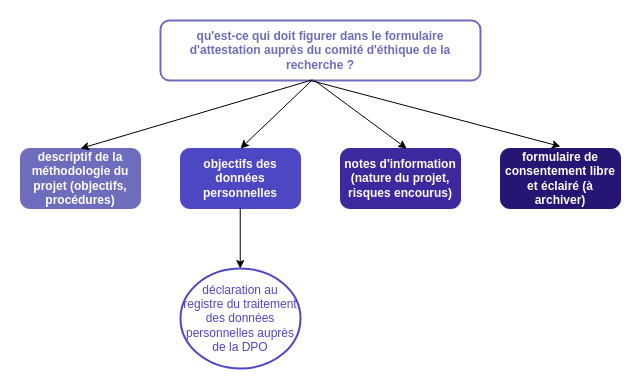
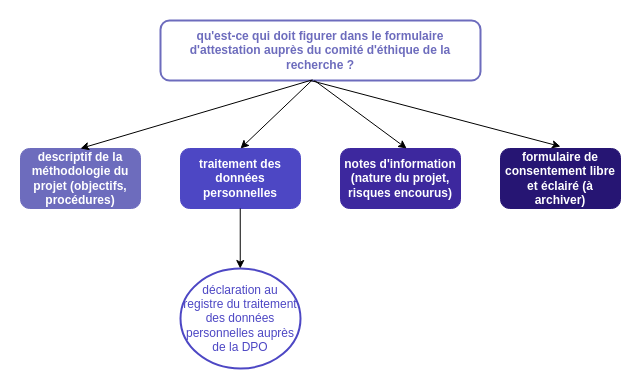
node "objectifs des données personnelles": label "objectifs des données personnelles" -> "traitement des données personnelles"
